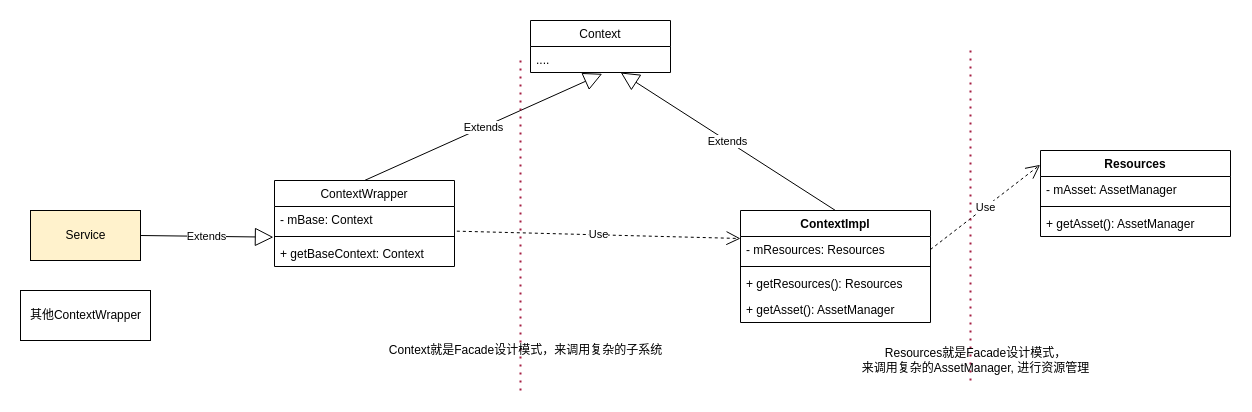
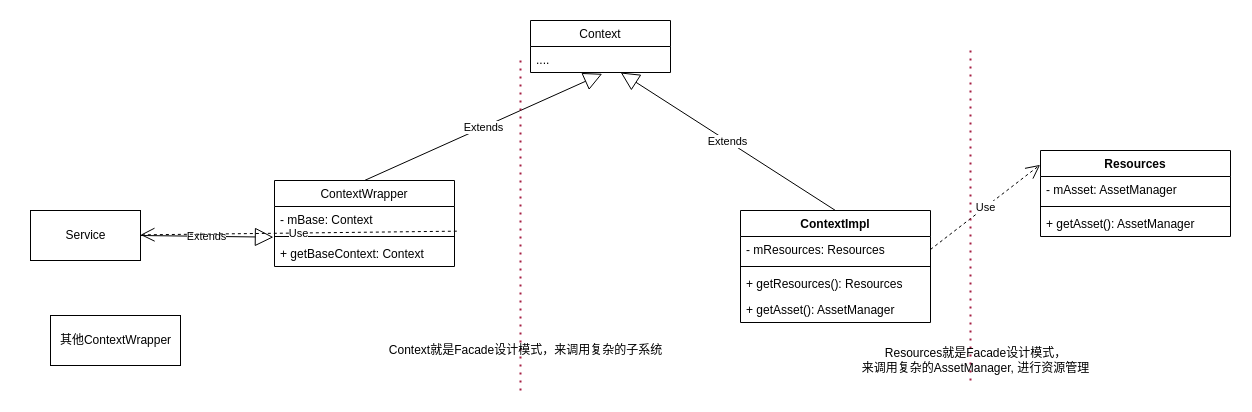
edge "- mBase: Context" -> "ContextImpl": now "- mBase: Context" -> "Service"
node "Service": fillcolor #fff2cc -> #ffffff
node "其他ContextWrapper": moved (86, 316) -> (116, 341)
